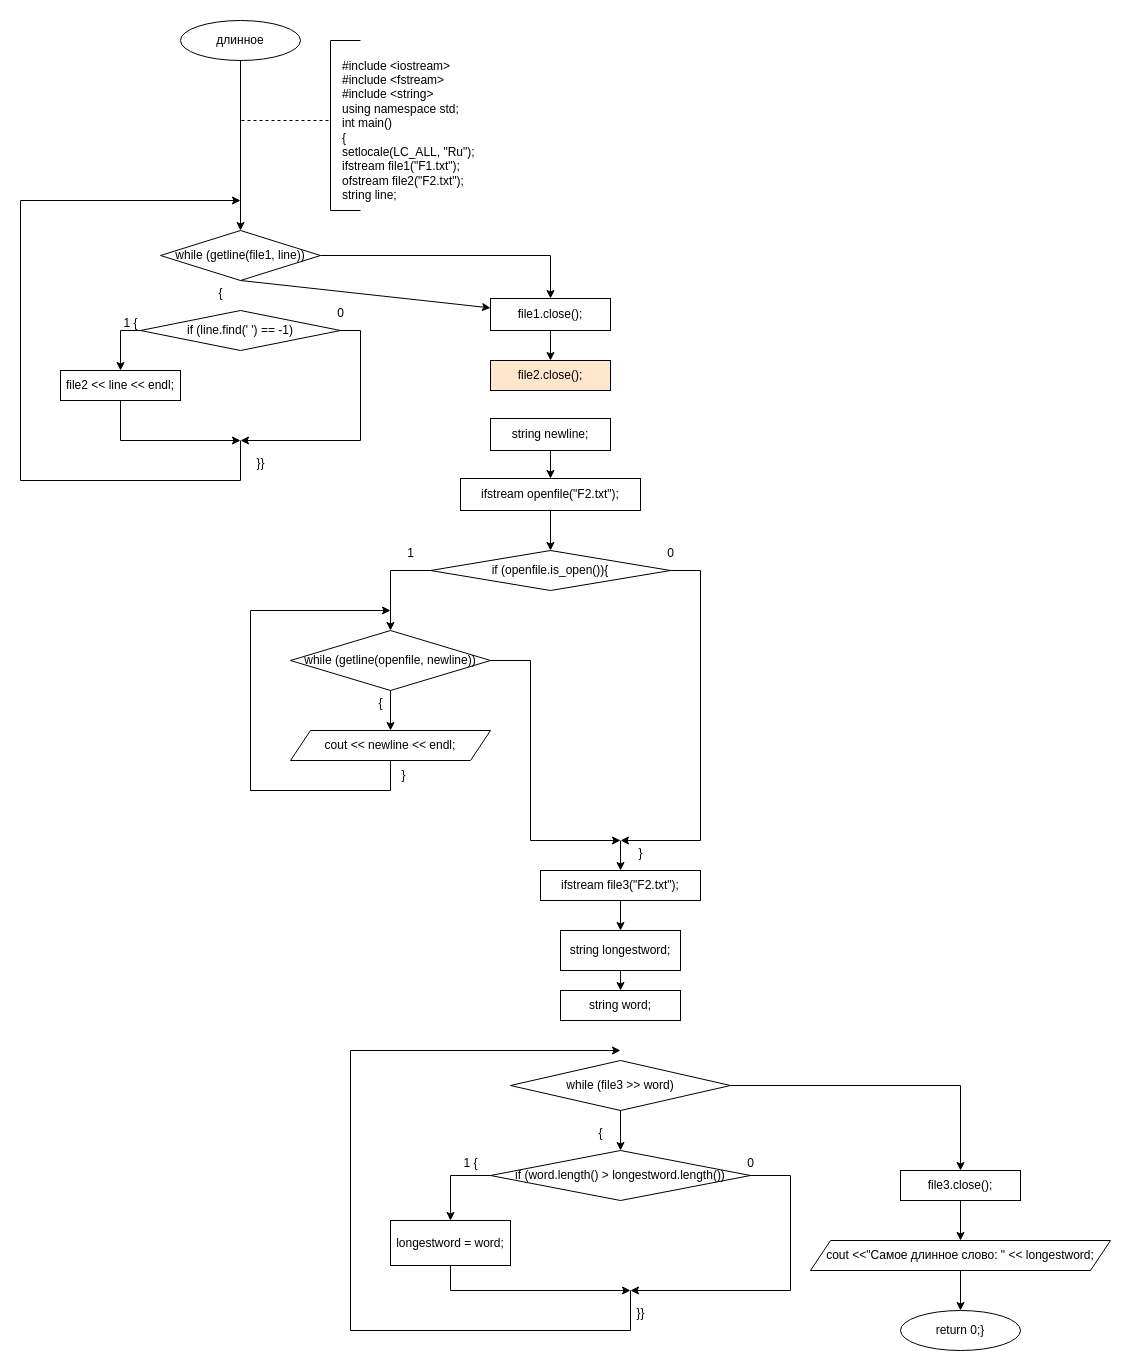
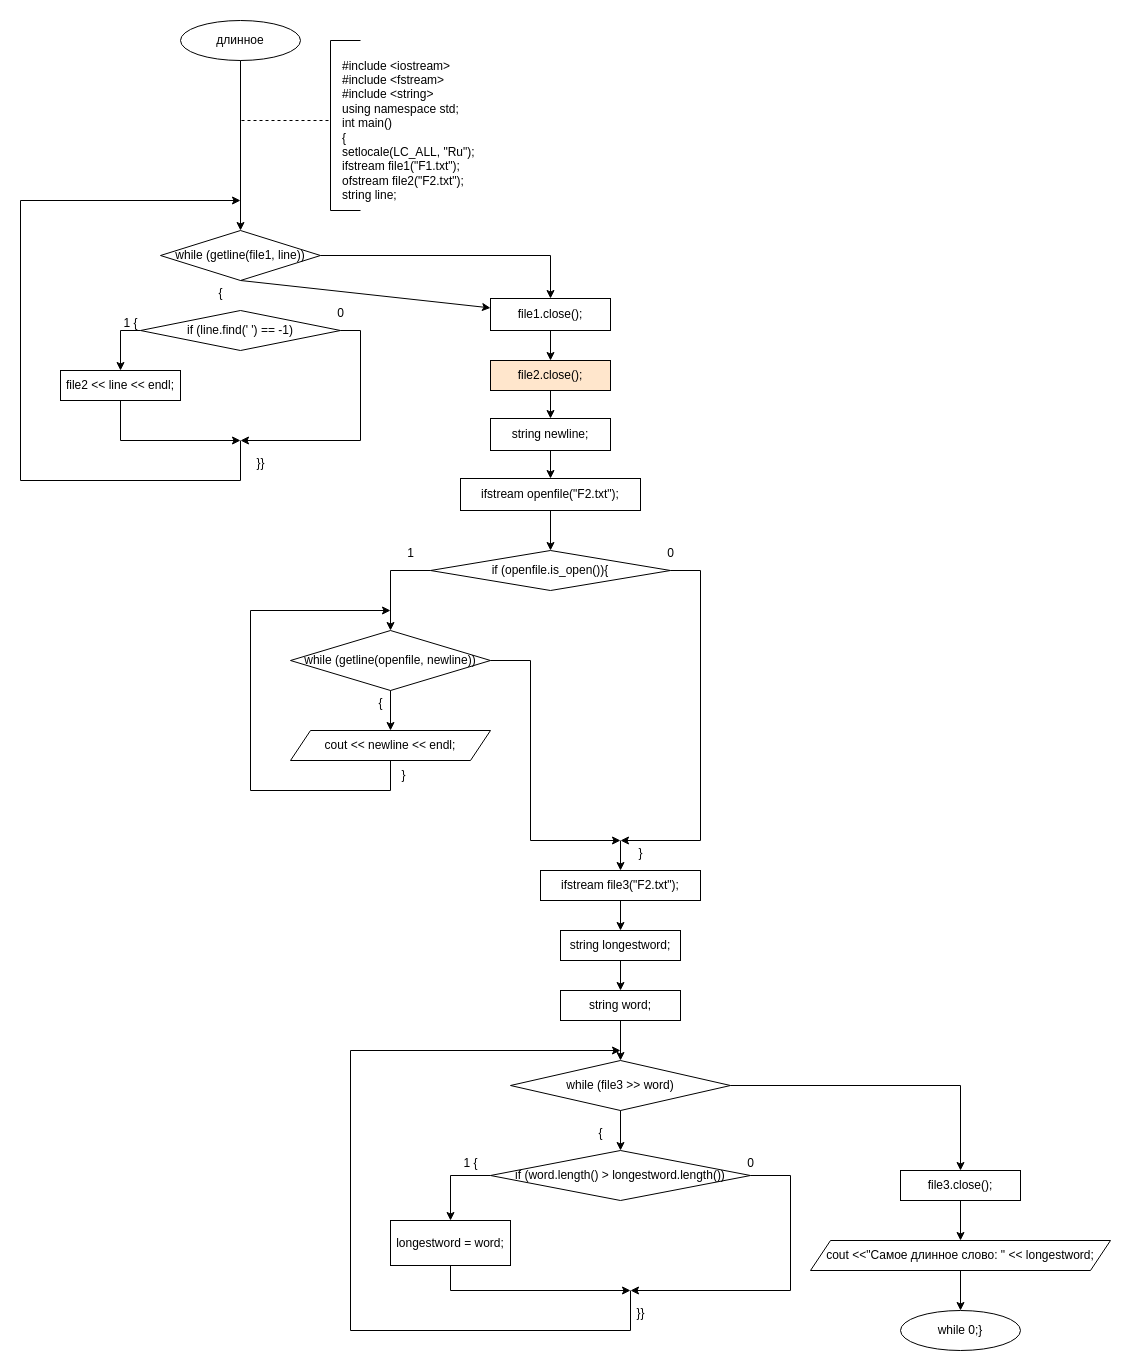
edge "file2.close();" -> "string newline;": added
node "string longestword;": size 120x40 -> 120x30
edge "string word;" -> "while (file3 >> word)": added
node "return 0;}": label "return 0;}" -> "while 0;}"
